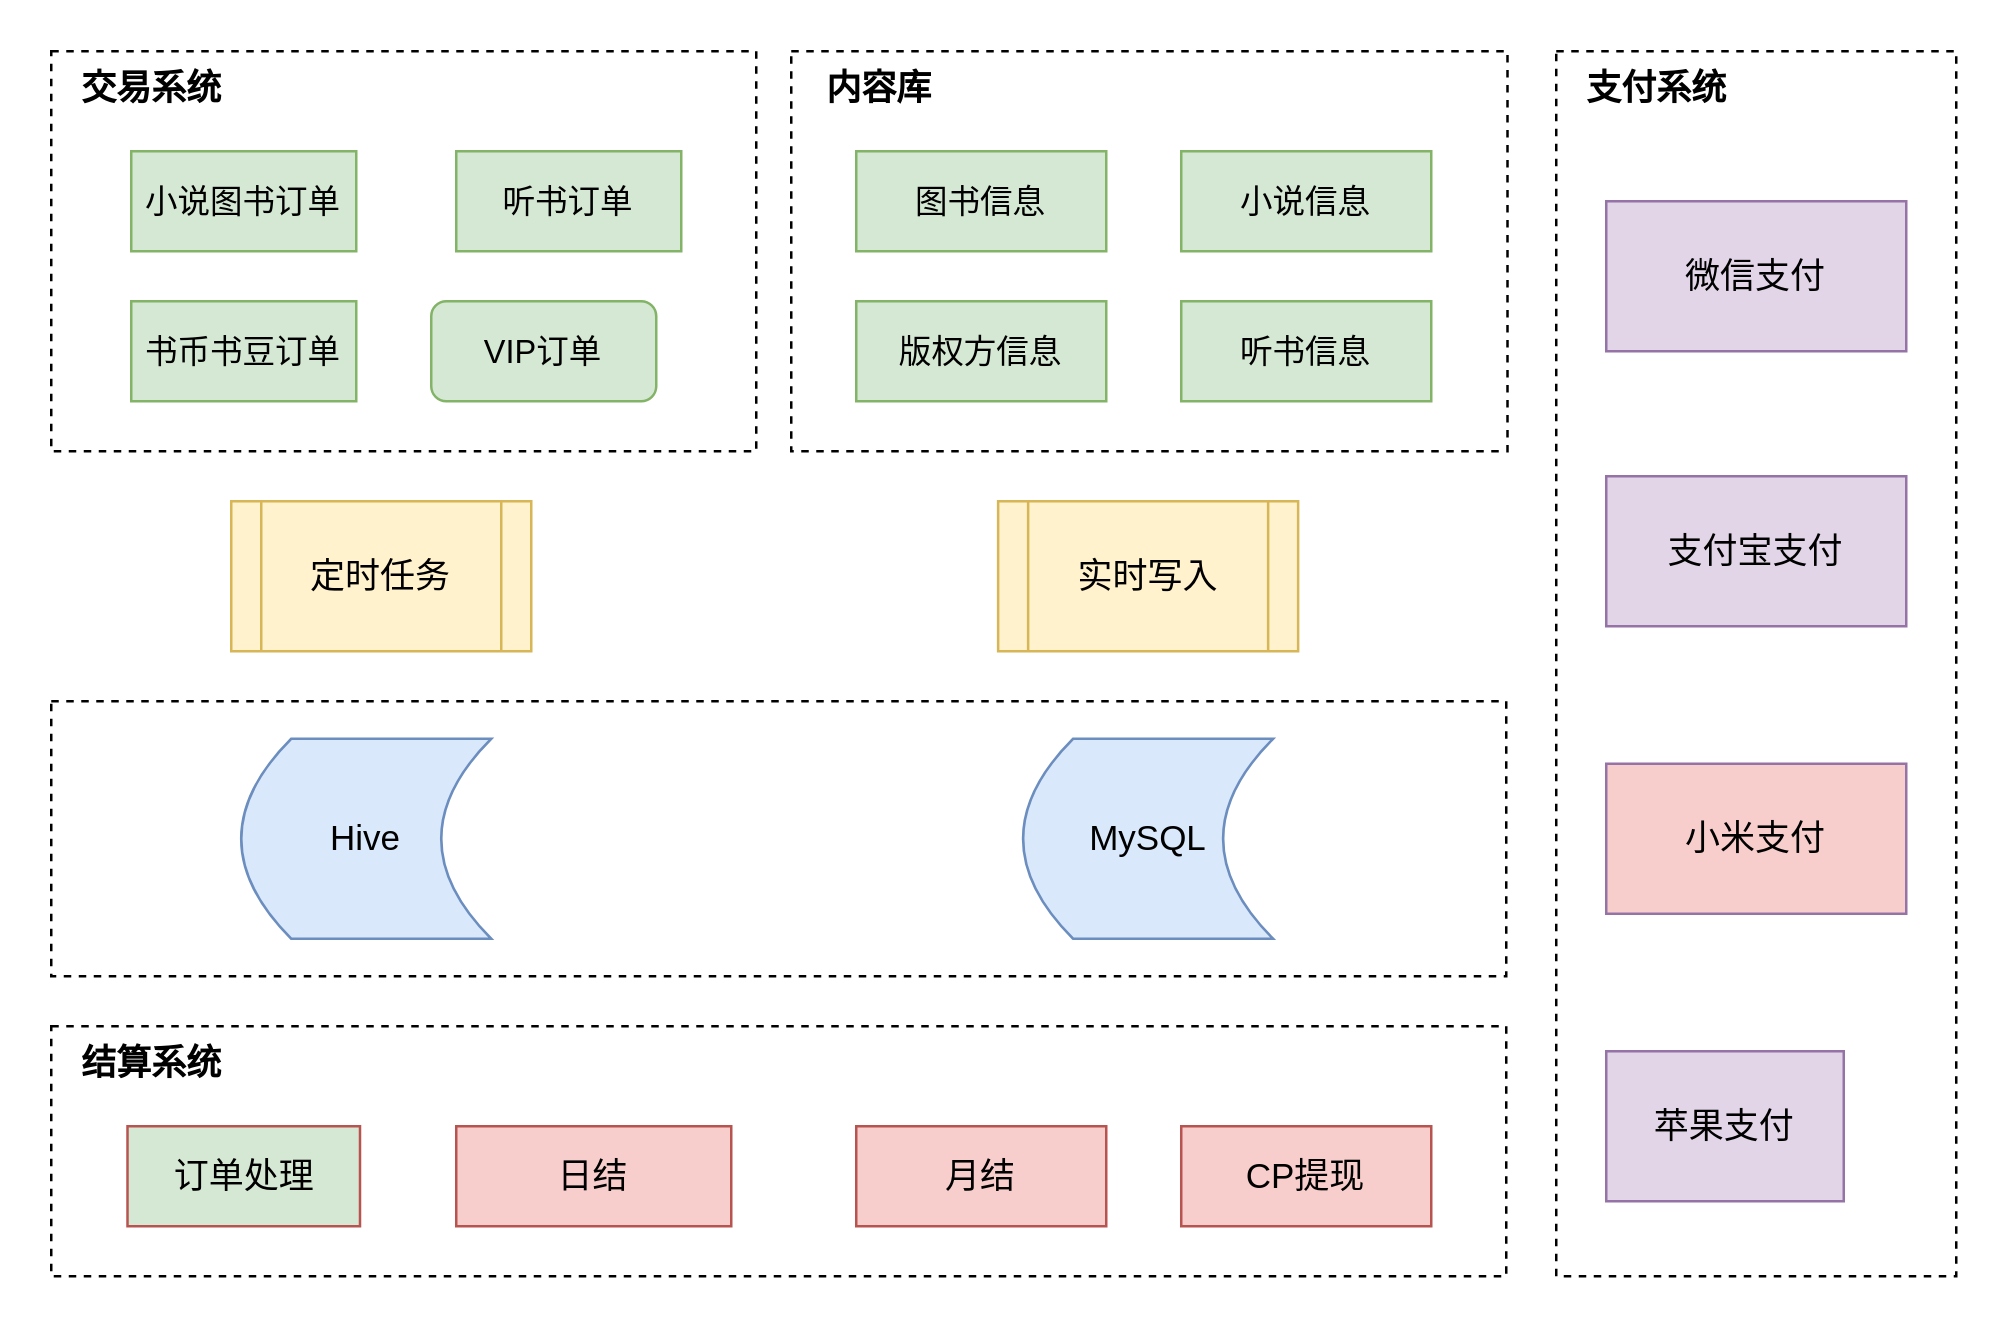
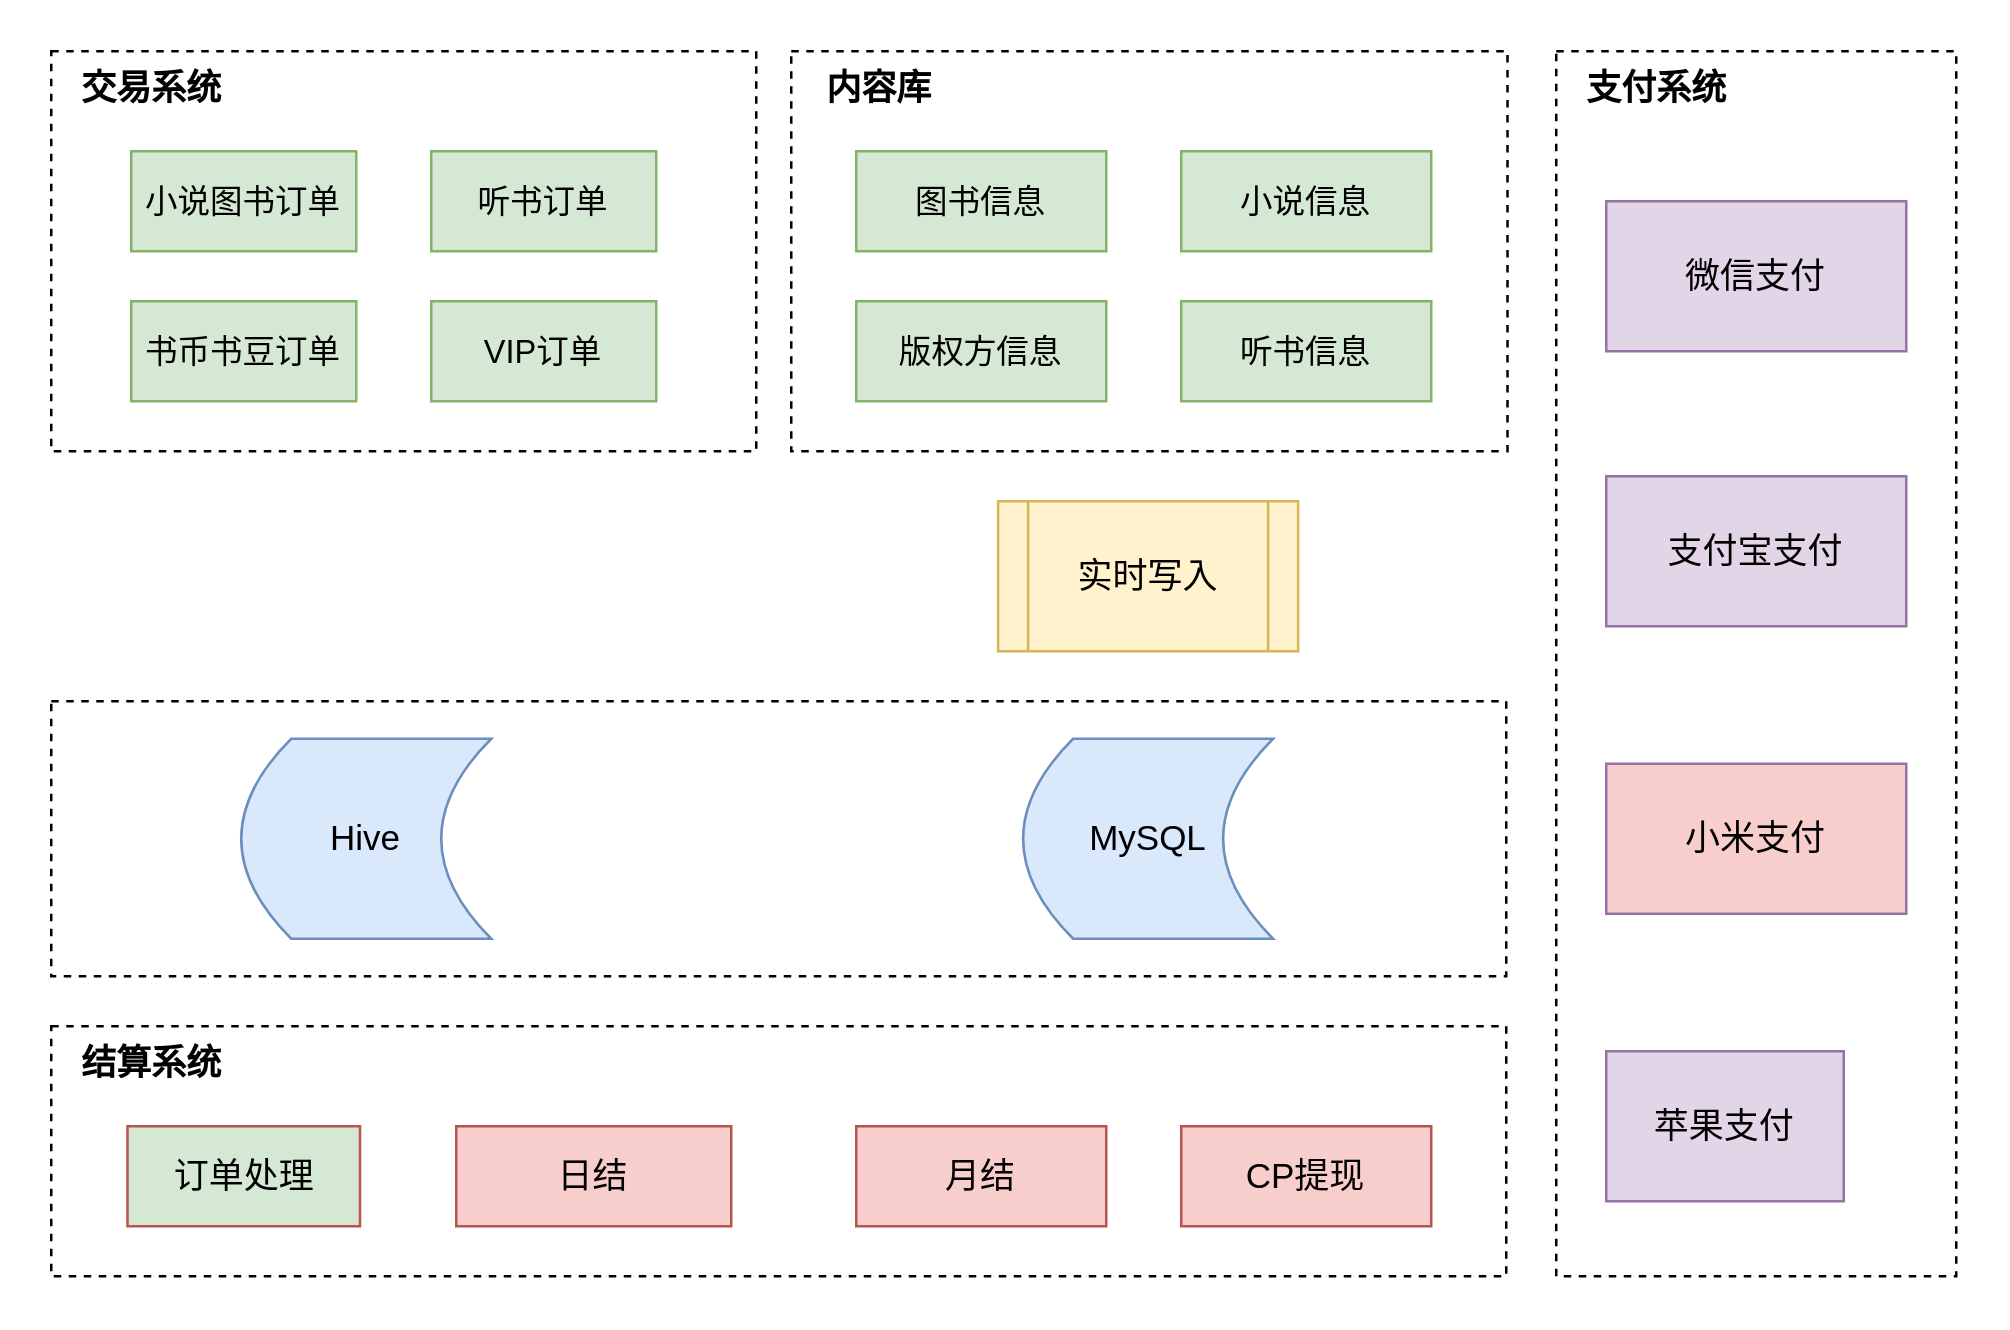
node "听书订单": moved (569, 201) -> (544, 201)
node "VIP订单": shape rounded rectangle -> rectangle
node "定时任务": removed
